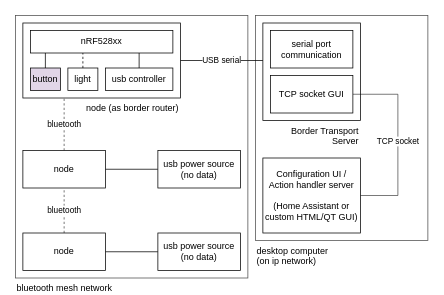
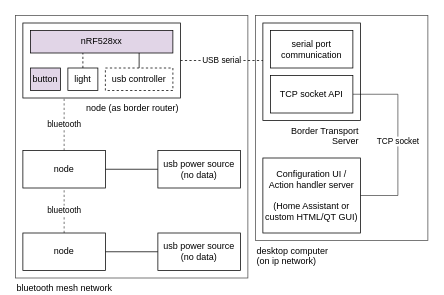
node "nRF528xx": fillcolor #ffffff -> #e1d5e7
edge "node (as border router)" -- "Border Transport Server": style solid -> dashed
edge "nRF528xx" -- "button": removed
node "usb controller": style solid -> dashed
node "TCP socket GUI": label "TCP socket GUI" -> "TCP socket API"
